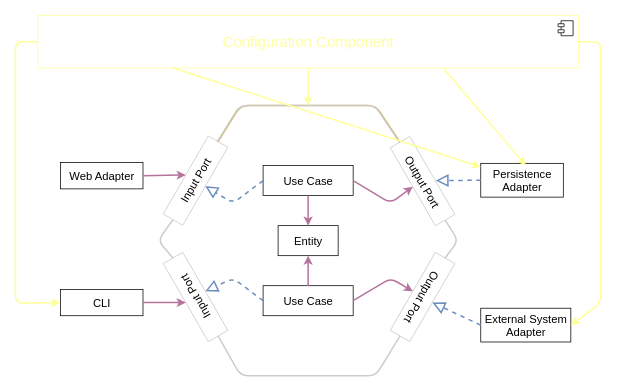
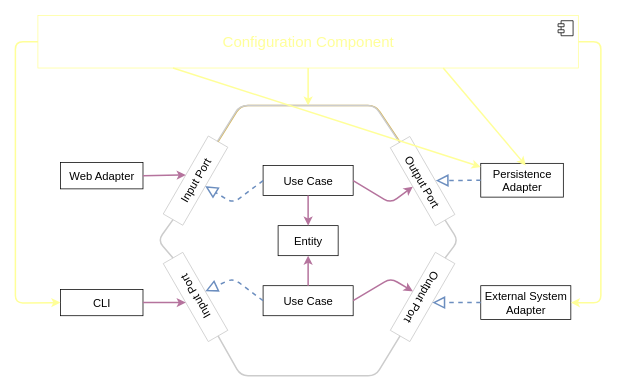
node "External SystemAdapter": moved (525, 325) -> (525, 302)
